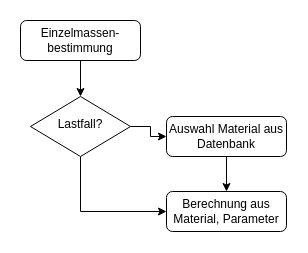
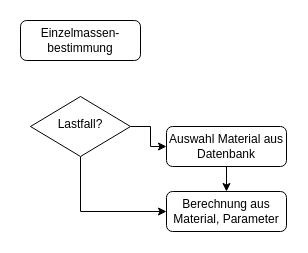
edge "Einzelmassen-bestimmung" -> "Lastfall?": removed
node "Auswahl Material aus Datenbank": moved (227, 137) -> (227, 147)
